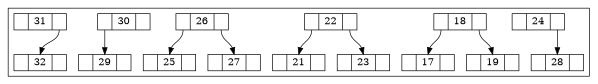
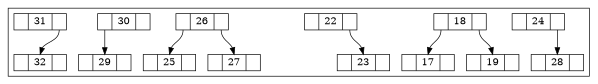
node "21": removed
